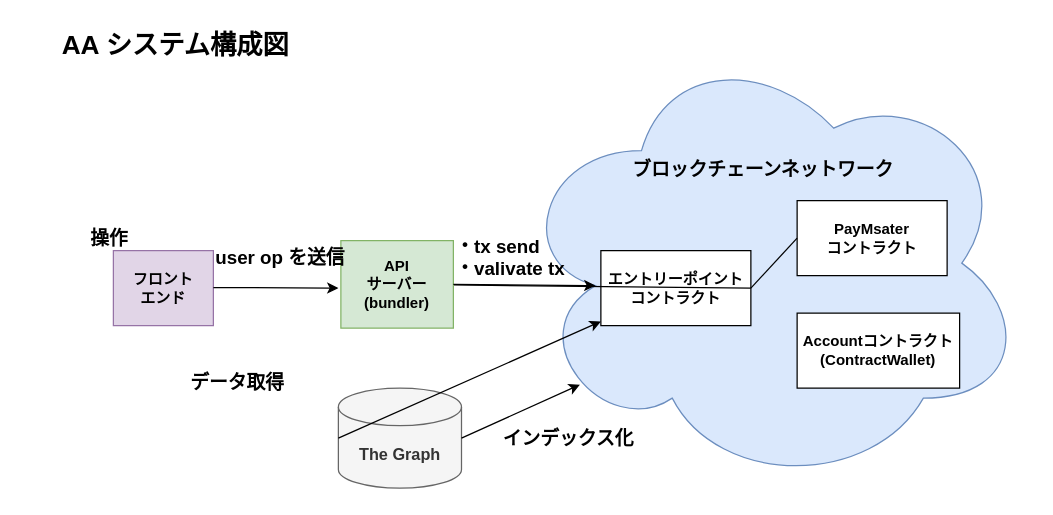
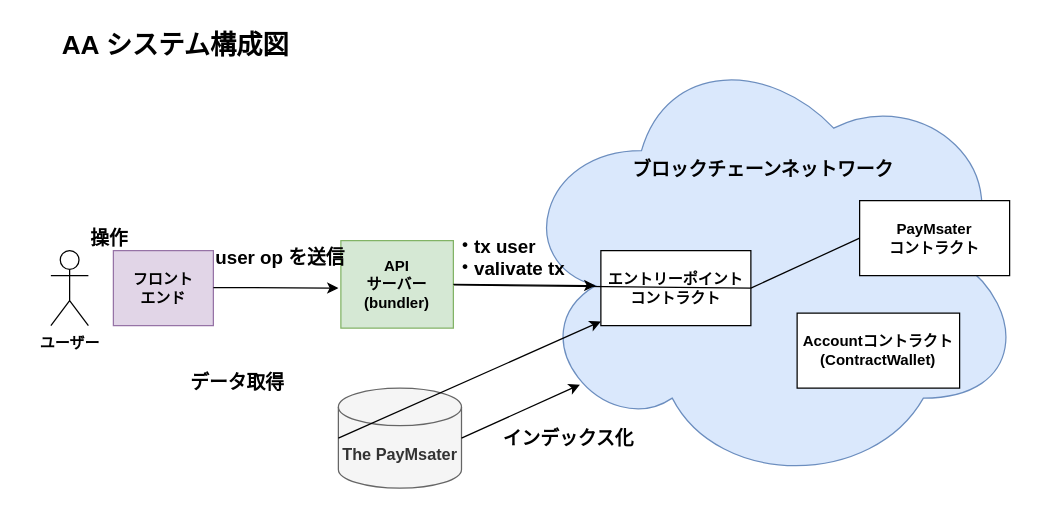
node "PayMsater コントラクト": moved (872, 238) -> (934, 238)
node "・tx send ・valivate tx": label "・tx send ・valivate tx" -> "・tx user ・valivate tx"
node "ユーザー": added
node "The Graph": label "The Graph" -> "The PayMsater"
